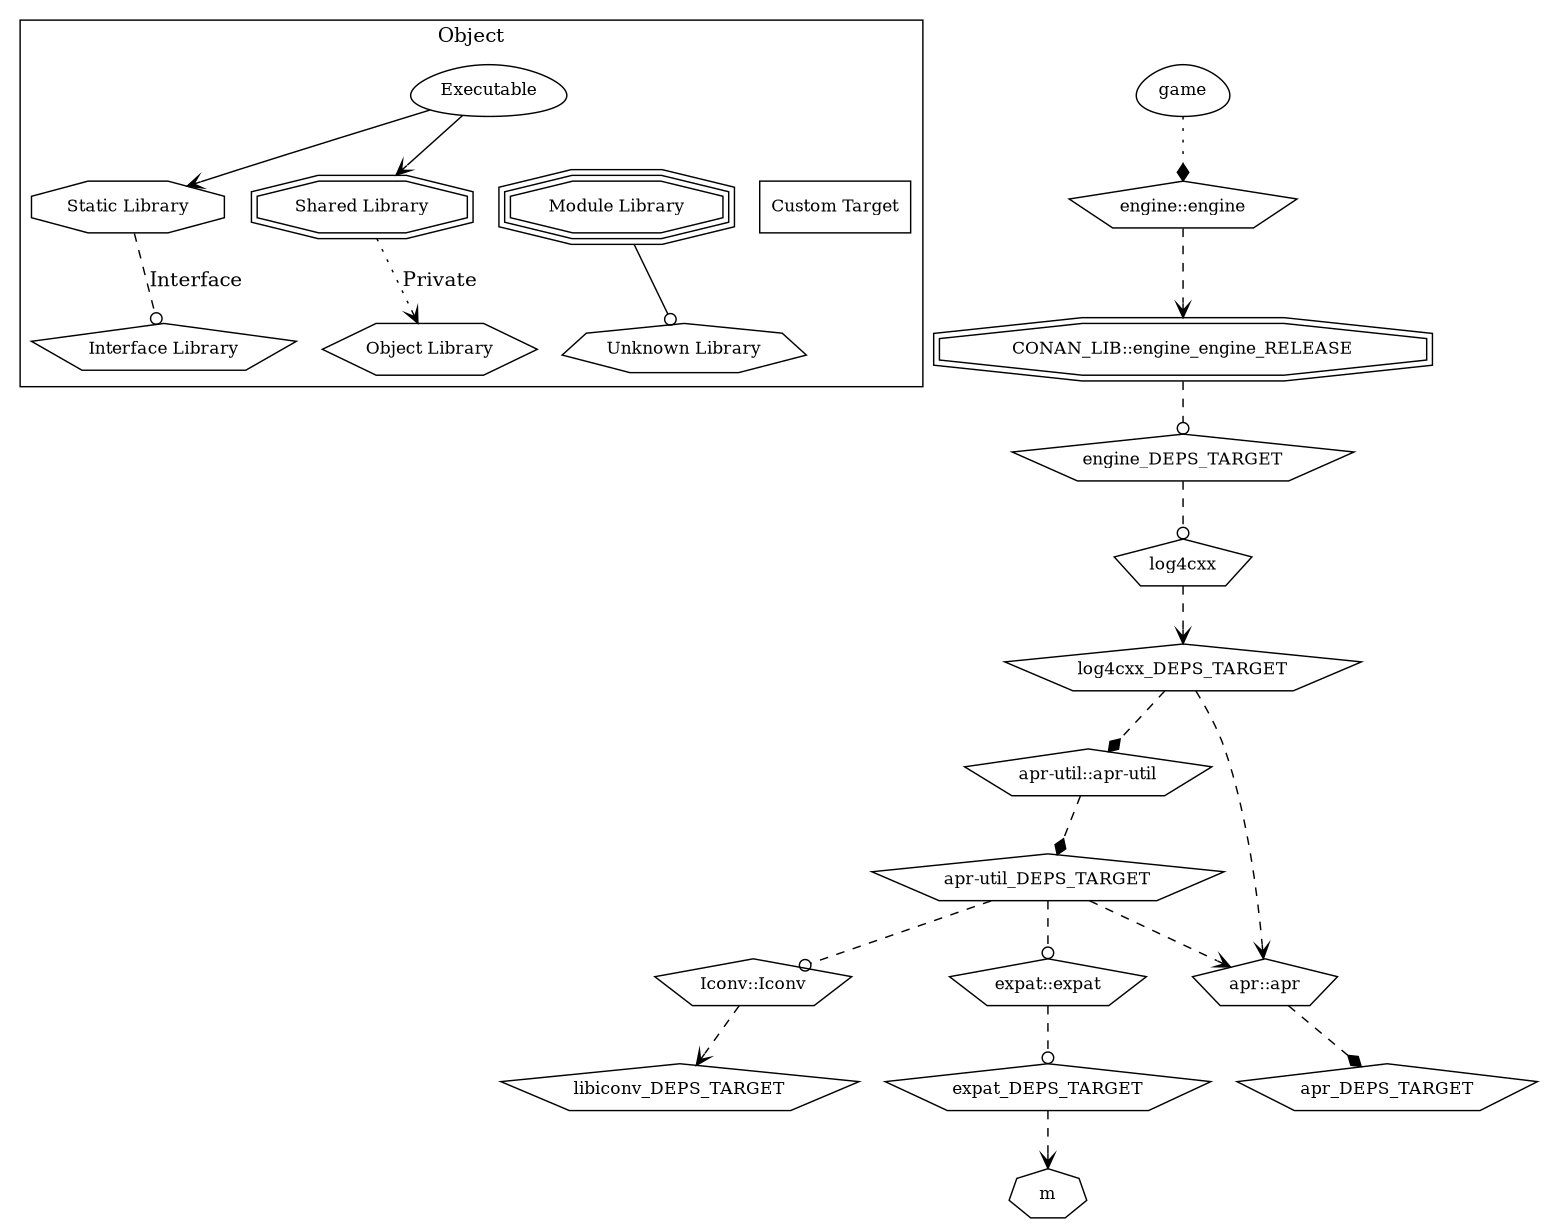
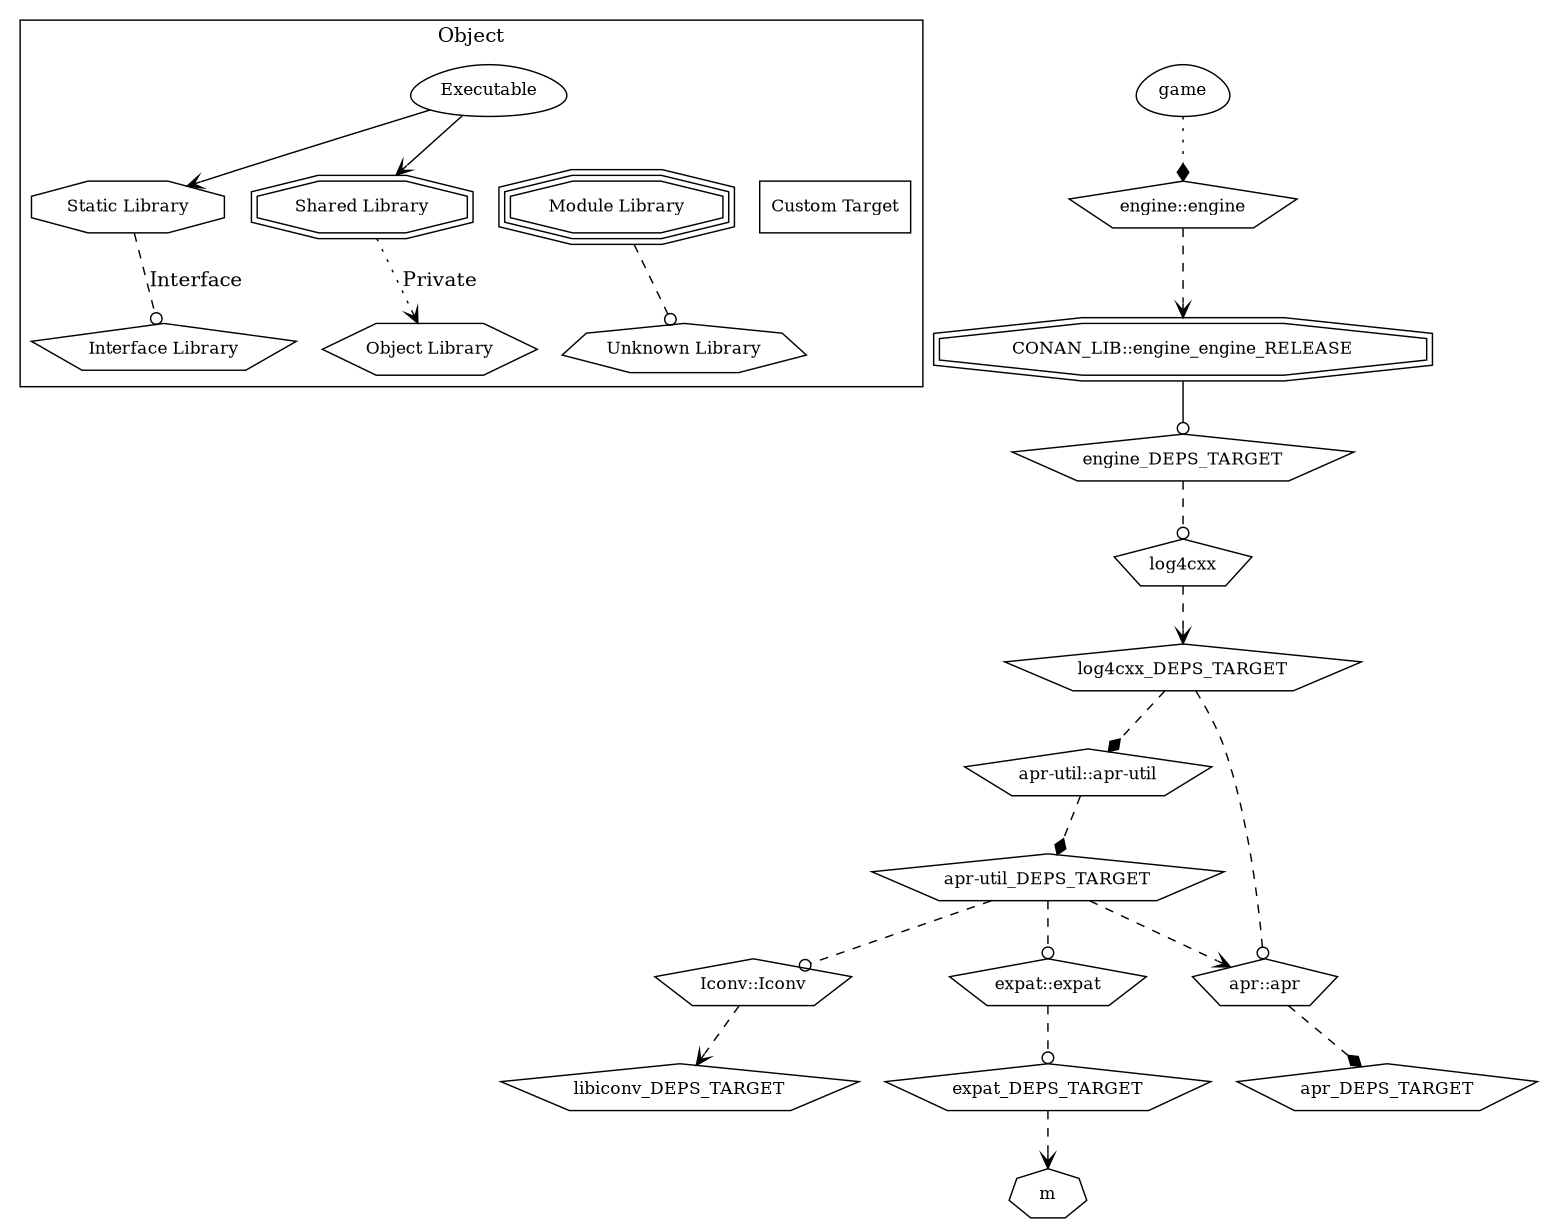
edge "Module Library" -> "Unknown Library": style solid -> dashed
edge "CONAN_LIB::engine_engine_RELEASE" -> "engine_DEPS_TARGET": style dashed -> solid
edge "log4cxx_DEPS_TARGET" -> "apr::apr": arrowhead vee -> odot
